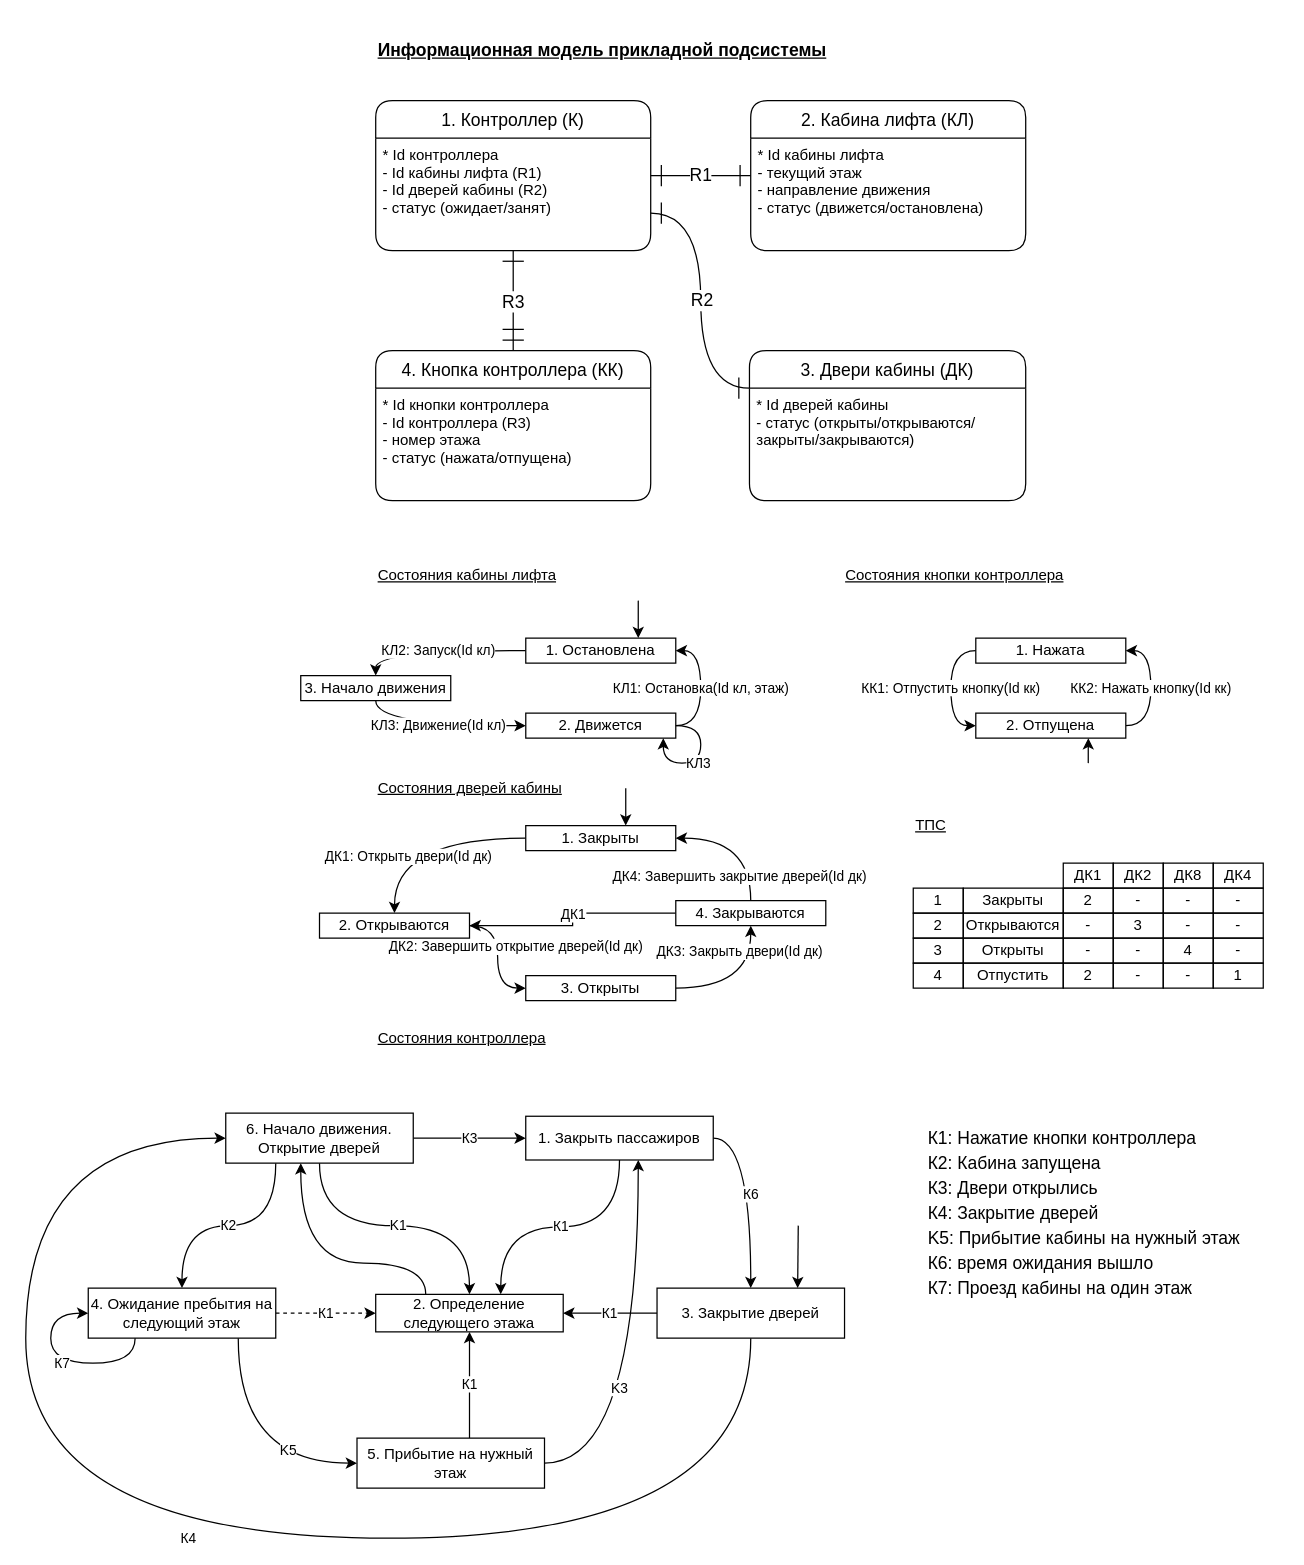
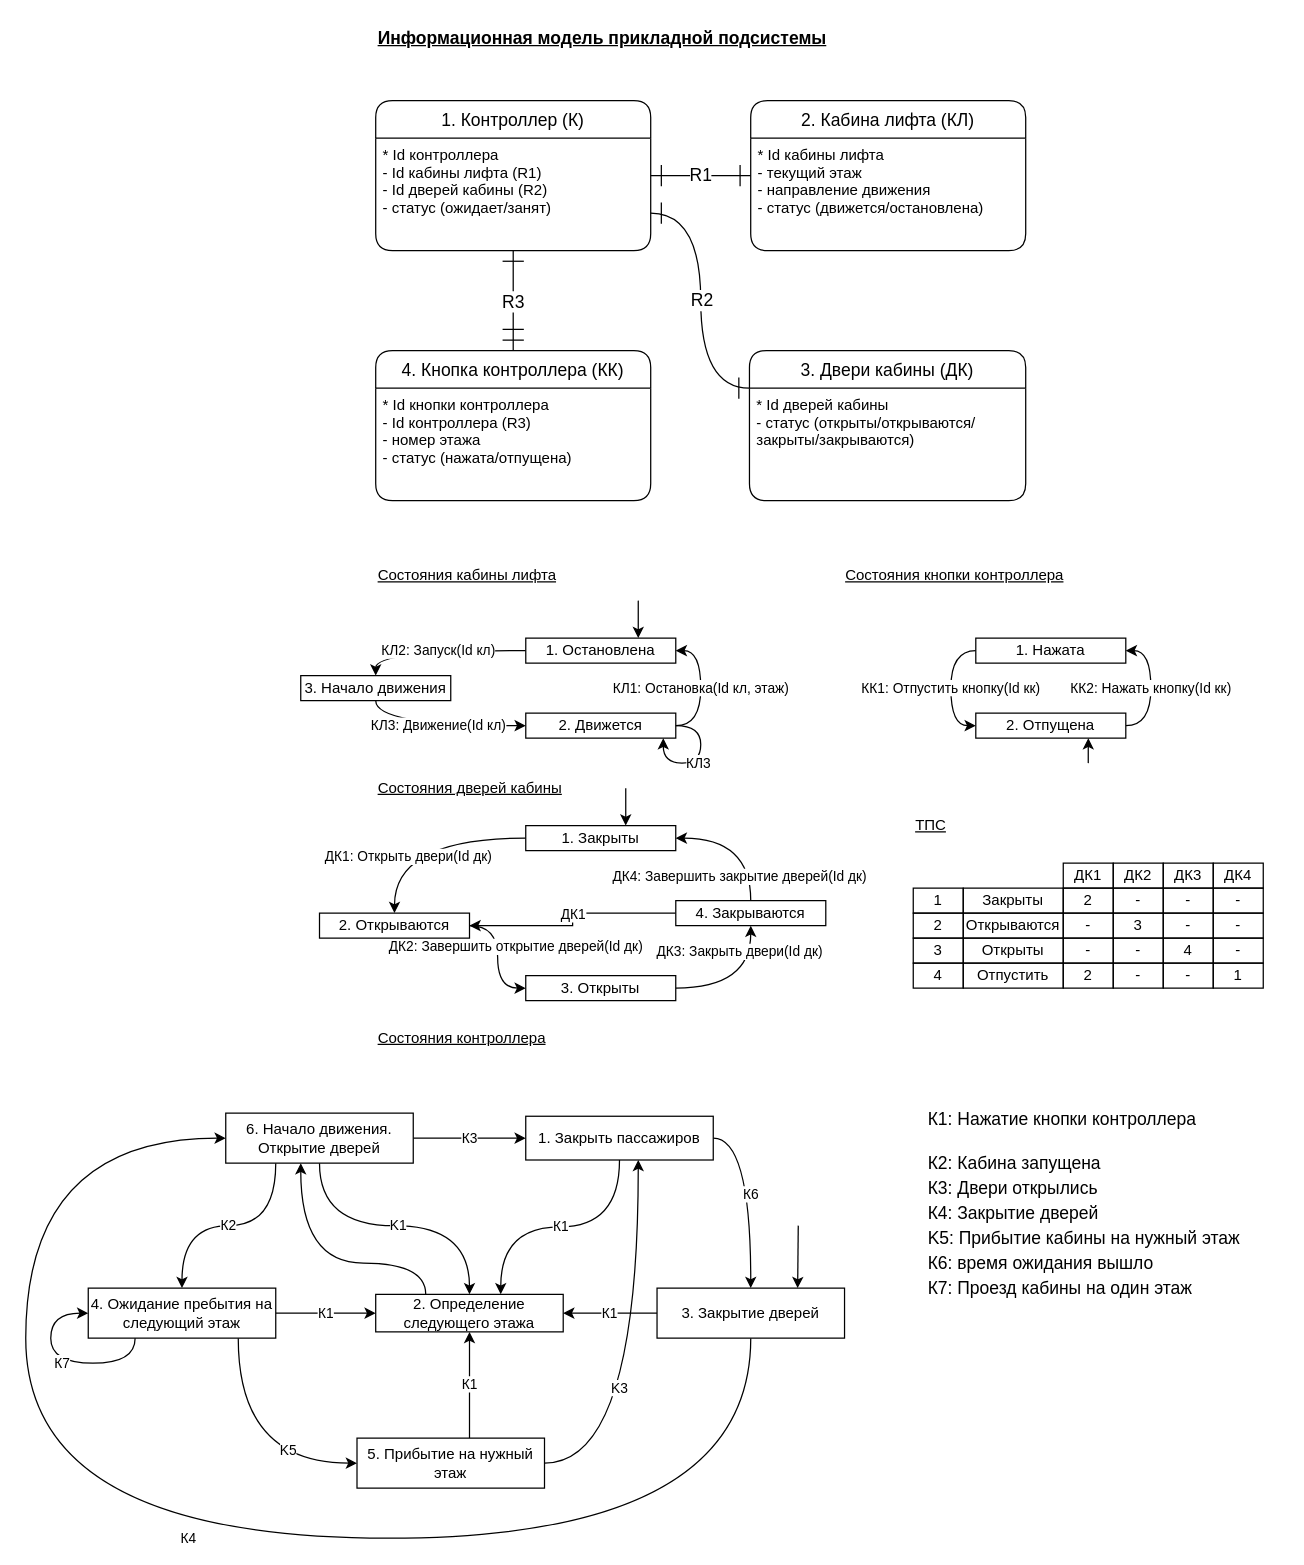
node "Информационная модель прикладной подсистемы": moved (626, 51) -> (626, 38)
node "ДК8": label "ДК8" -> "ДК3"
node "К1: Нажатие кнопки контроллера": moved (1101, 1138) -> (1101, 1119)
edge "4. Ожидание пребытия на следующий этаж" -> "2. Определение следующего этажа": style dashed -> solid
